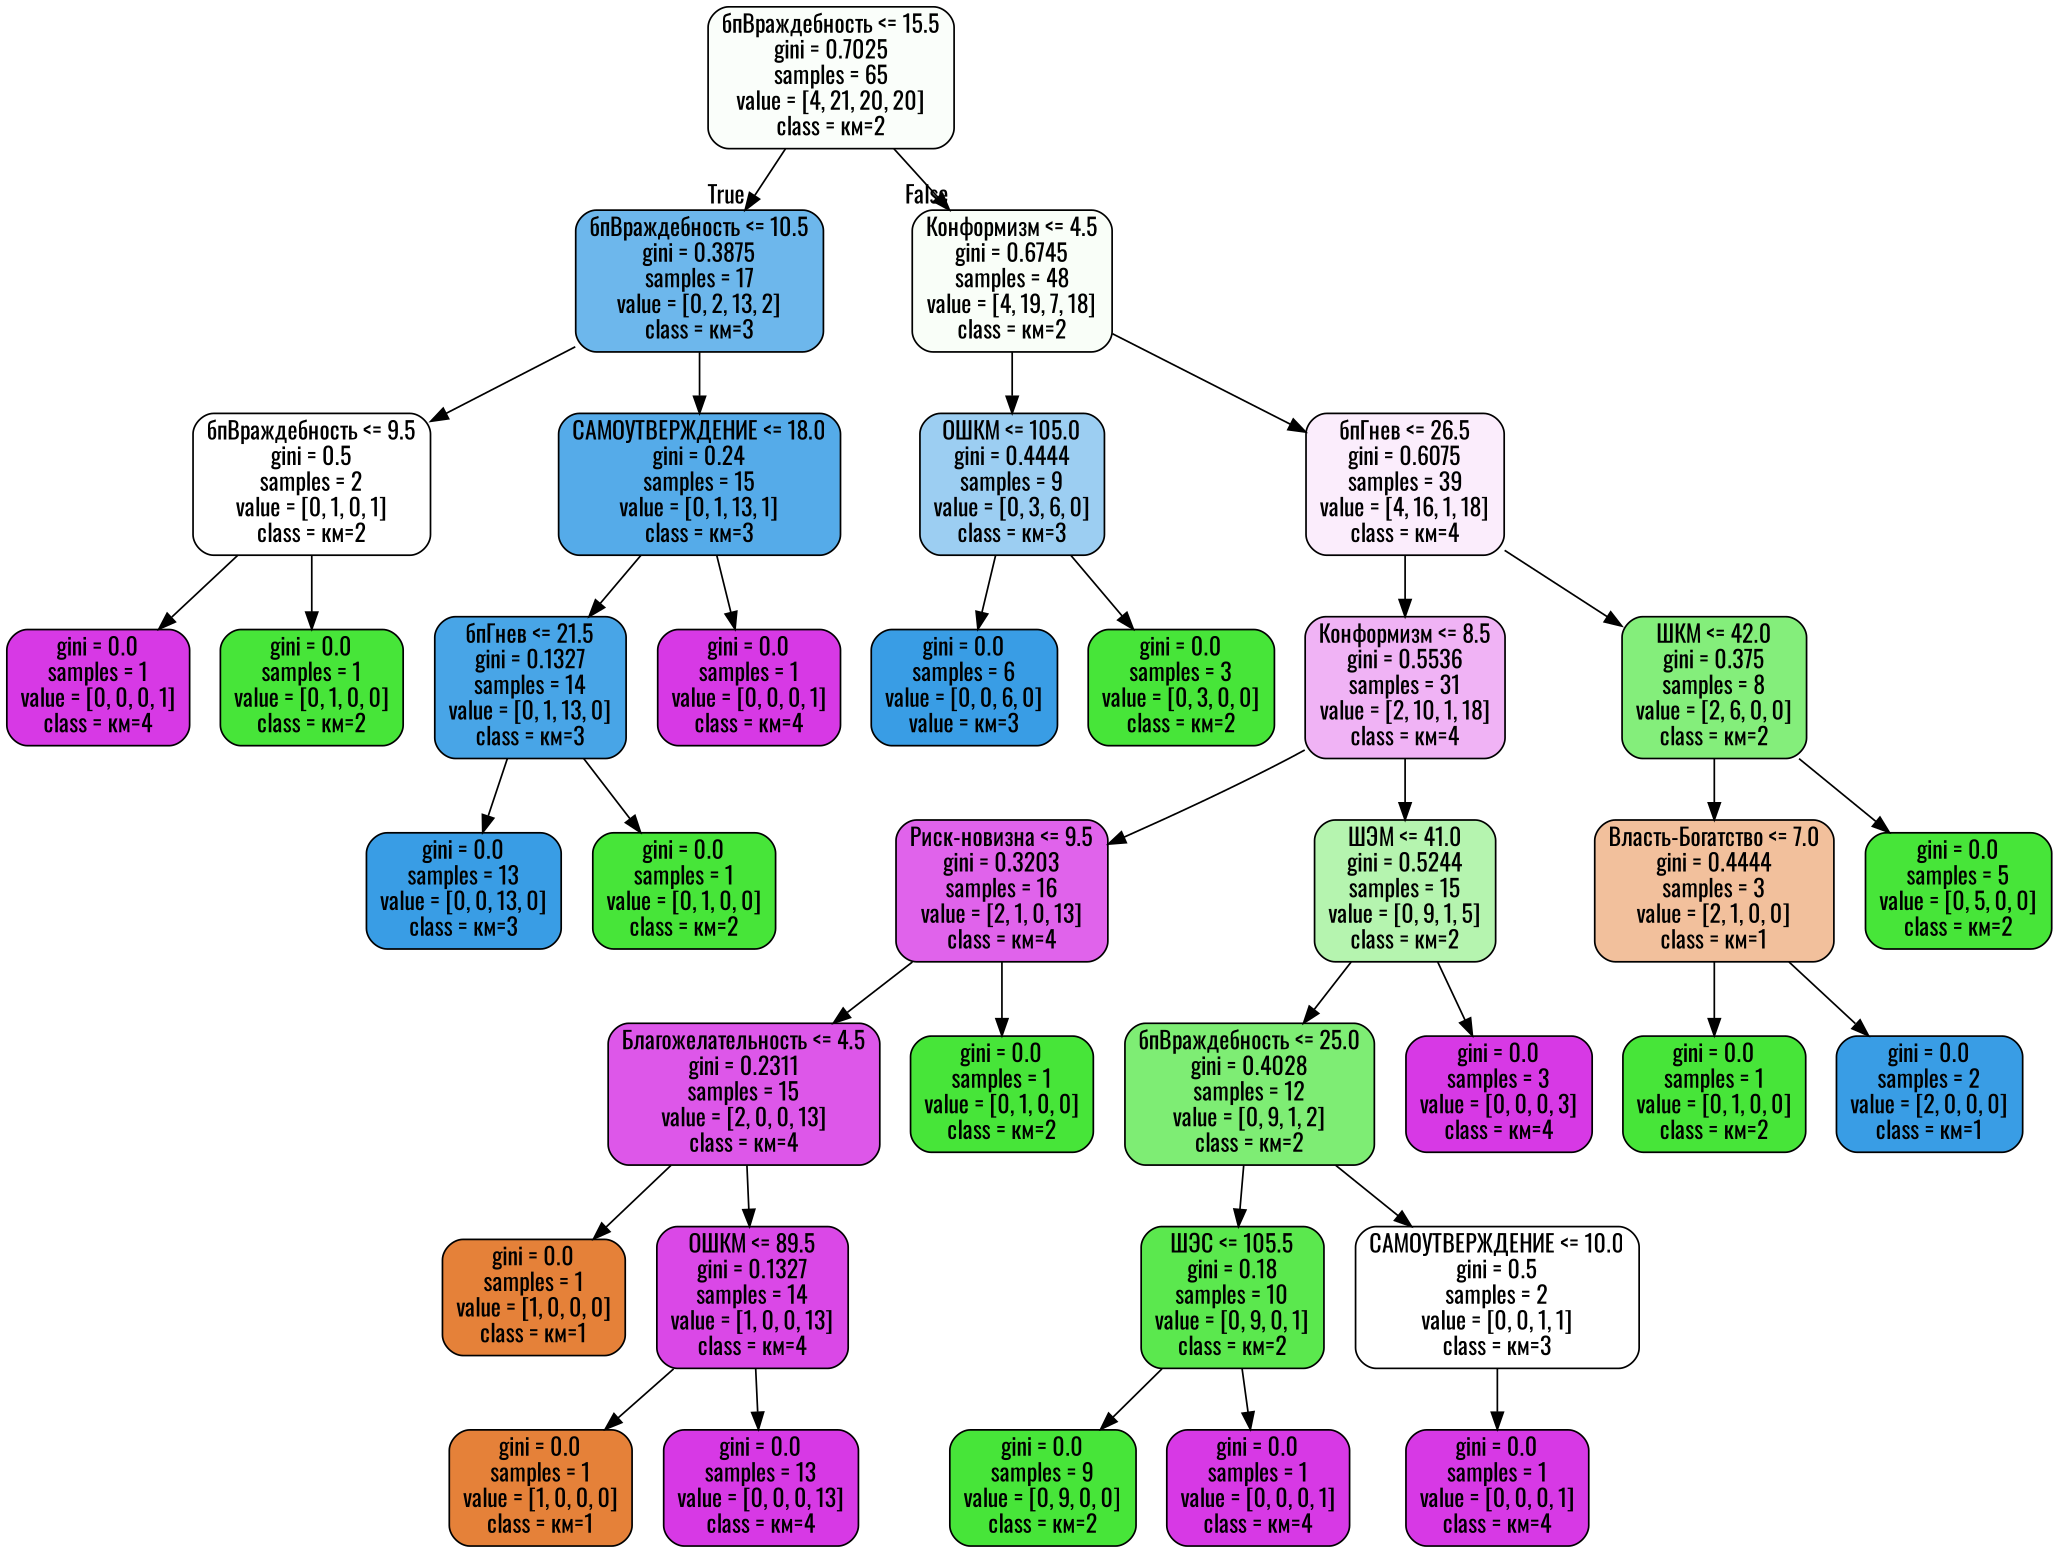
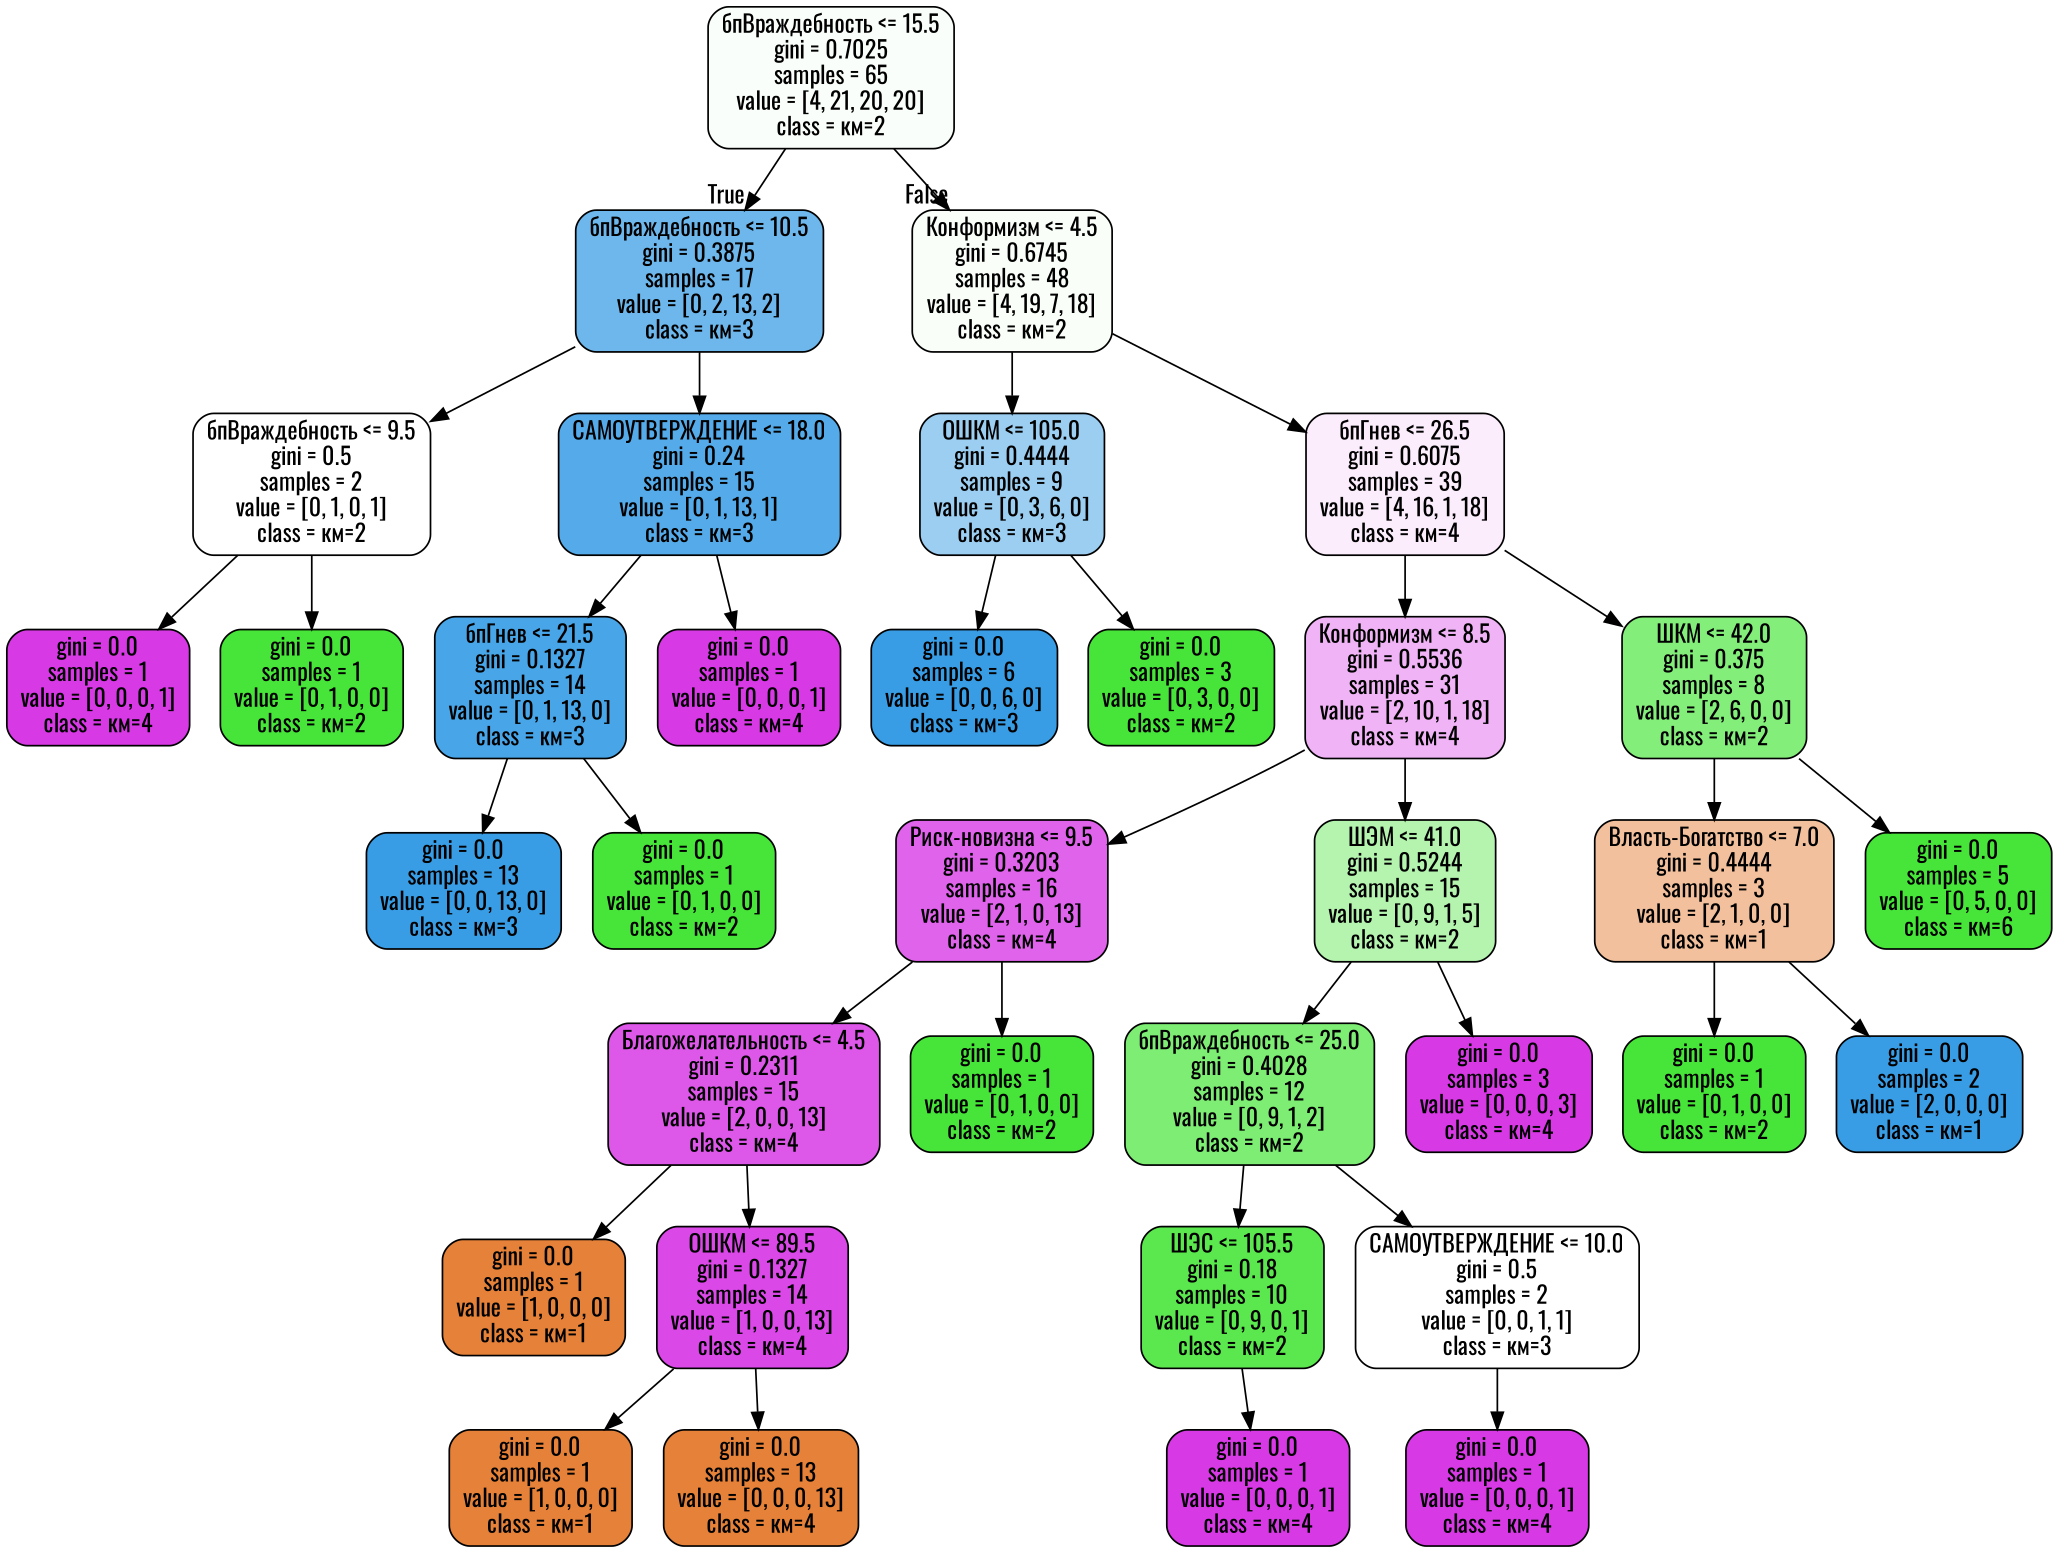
node "gini = 0.0 samples = 6 value = [0, 0, 6, 0] value = км=3": label "gini = 0.0 samples = 6 value = [0, 0, 6, 0] value = км=3" -> "gini = 0.0 samples = 6 value = [0, 0, 6, 0] class = км=3"
node "gini = 0.0 samples = 5 value = [0, 5, 0, 0] class = км=2": label "gini = 0.0 samples = 5 value = [0, 5, 0, 0] class = км=2" -> "gini = 0.0 samples = 5 value = [0, 5, 0, 0] class = км=6"
node "gini = 0.0 samples = 13 value = [0, 0, 0, 13] class = км=4": fillcolor #d739e5ff -> #e58139ff
node "gini = 0.0 samples = 9 value = [0, 9, 0, 0] class = км=2": removed
